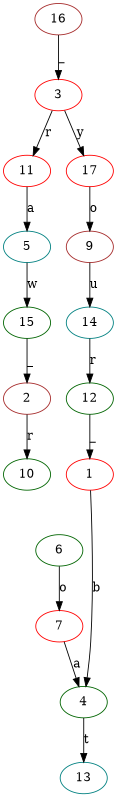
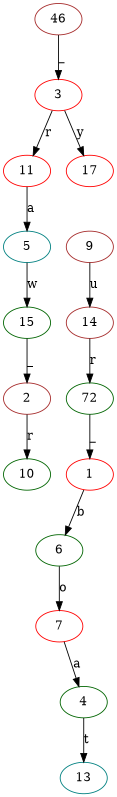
node "16": label "16" -> "46"
edge "17" -> "9": removed, label "o"
node "14": color teal -> brown
node "12": label "12" -> "72"
edge "1" -> "4": now "1" -> "6"
